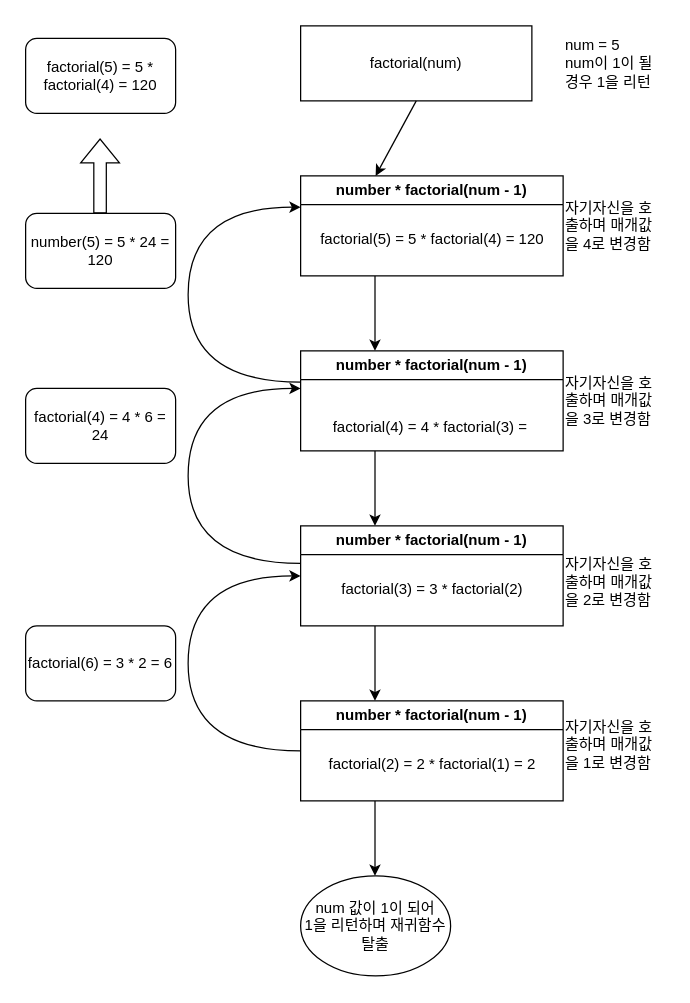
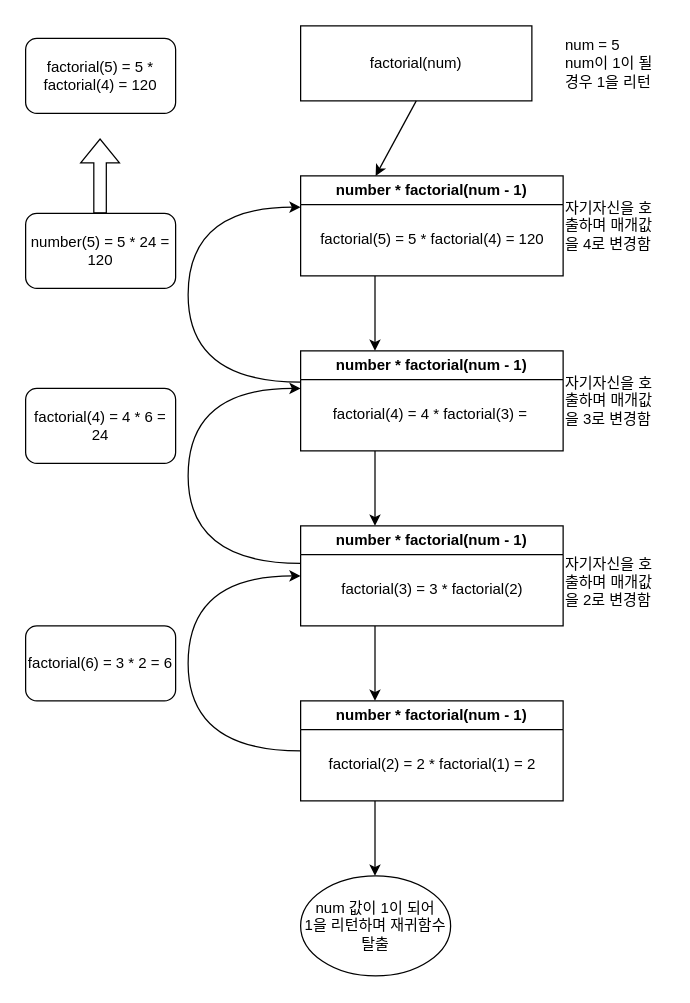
node "factorial(4) = 4 * factorial(3) =": moved (432, 427) -> (432, 414)
node "자기자신을 호출하며 매개값을 1로 변경함": removed
